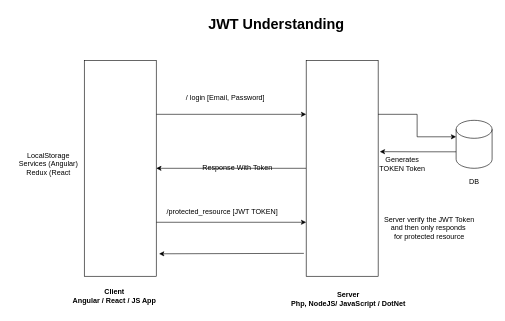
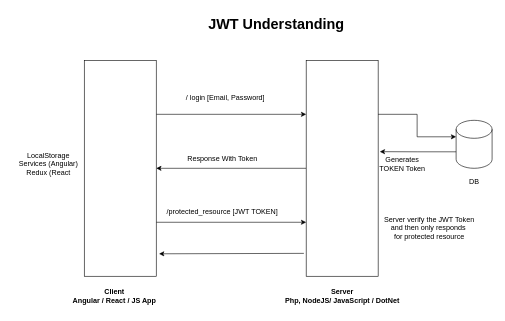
node "Response With Token": moved (237, 168) -> (222, 159)
node "Server Php, NodeJS/ JavaScript / DotNet": moved (348, 299) -> (342, 296)
